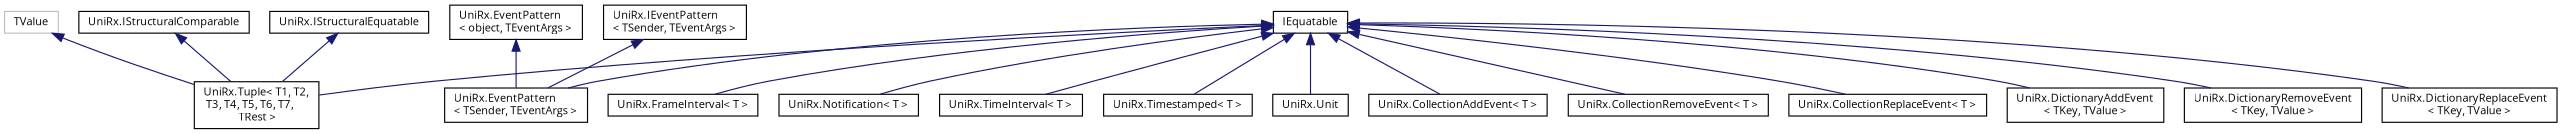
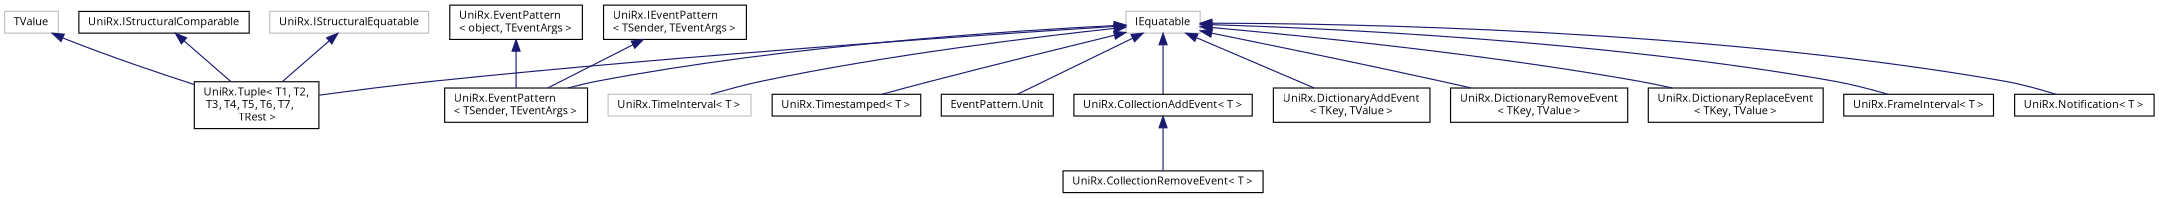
node "UniRx.IStructuralEquatable": color black -> grey75
node "IEquatable": color black -> grey75
edge "UniRx.CollectionRemoveEvent< T >" -> "IEquatable": now "UniRx.CollectionRemoveEvent< T >" -> "UniRx.CollectionAddEvent< T >"
node "UniRx.TimeInterval< T >": color black -> grey75
node "UniRx.Unit": label "UniRx.Unit" -> "EventPattern.Unit"
node "UniRx.CollectionReplaceEvent< T >": removed
